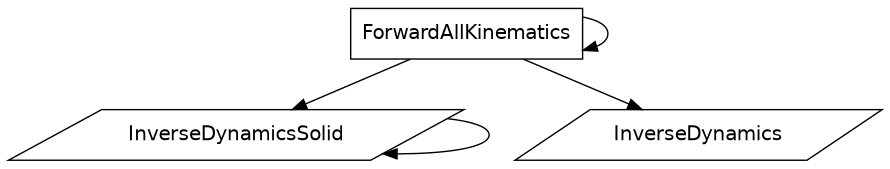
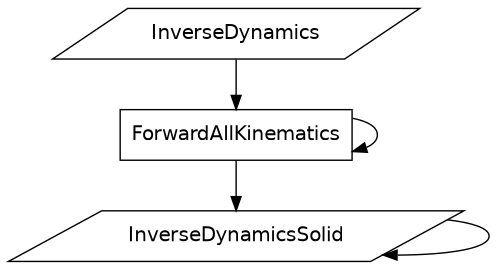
edge "ForwardAllKinematics" -> "InverseDynamics": reversed
